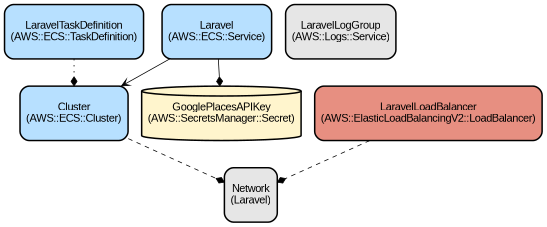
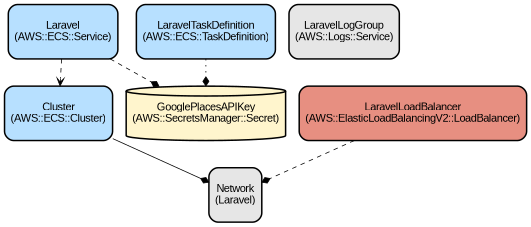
edge "LaravelTaskDefinition (AWS::ECS::TaskDefinition)" -> "Cluster (AWS::ECS::Cluster)": now "LaravelTaskDefinition (AWS::ECS::TaskDefinition)" -> "GooglePlacesAPIKey (AWS::SecretsManager::Secret)"
edge "Laravel (AWS::ECS::Service)" -> "GooglePlacesAPIKey (AWS::SecretsManager::Secret)": style solid -> dashed
edge "Laravel (AWS::ECS::Service)" -> "Cluster (AWS::ECS::Cluster)": style solid -> dashed
edge "Cluster (AWS::ECS::Cluster)" -> "Network (Laravel)": style dashed -> solid
